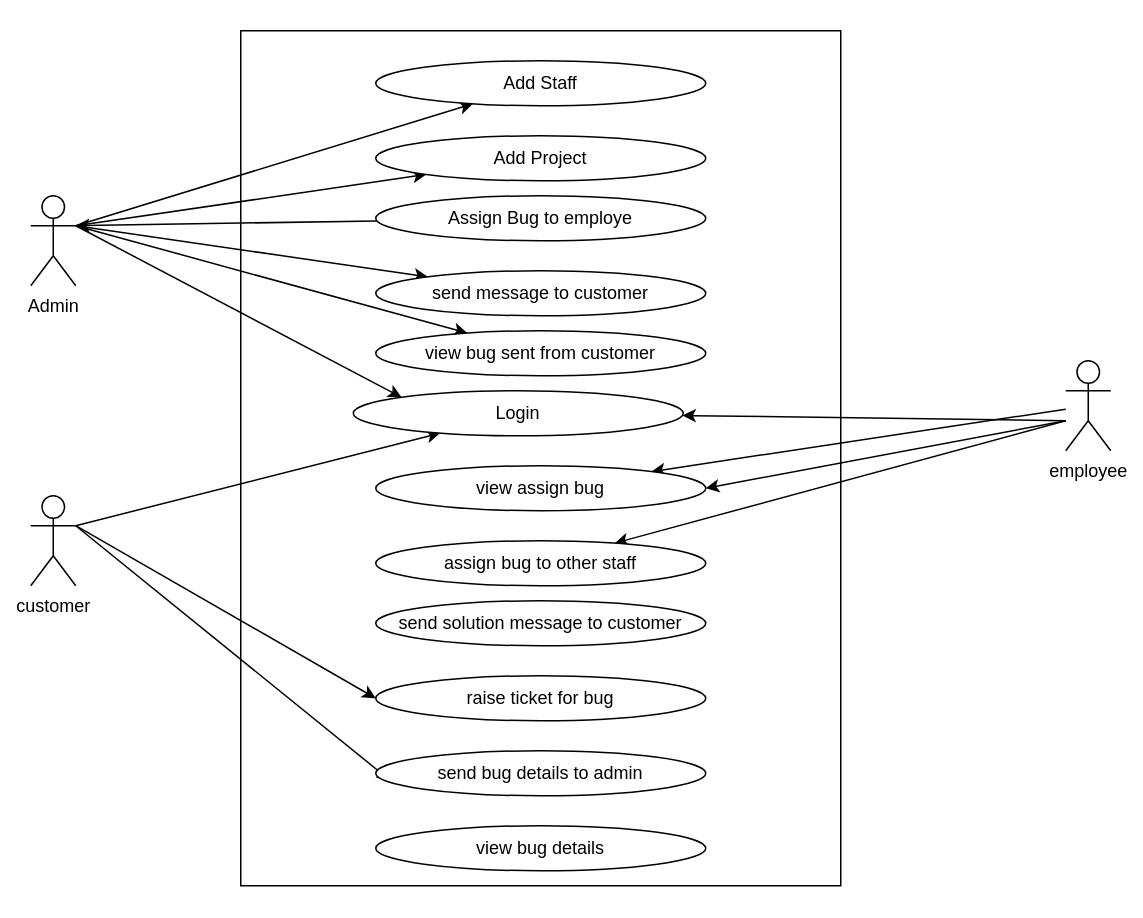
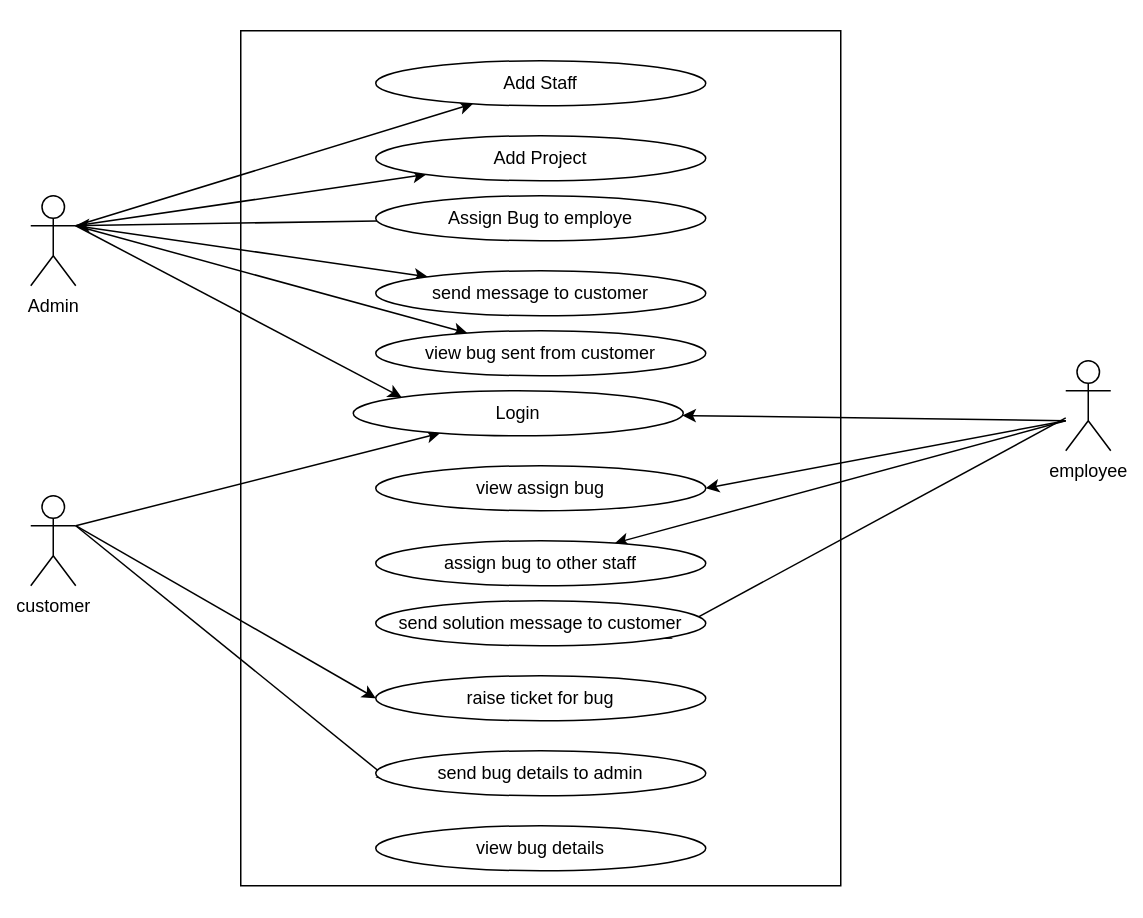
edge "employee" -> "view assign bug": now "employee" -> "send solution message to customer"
